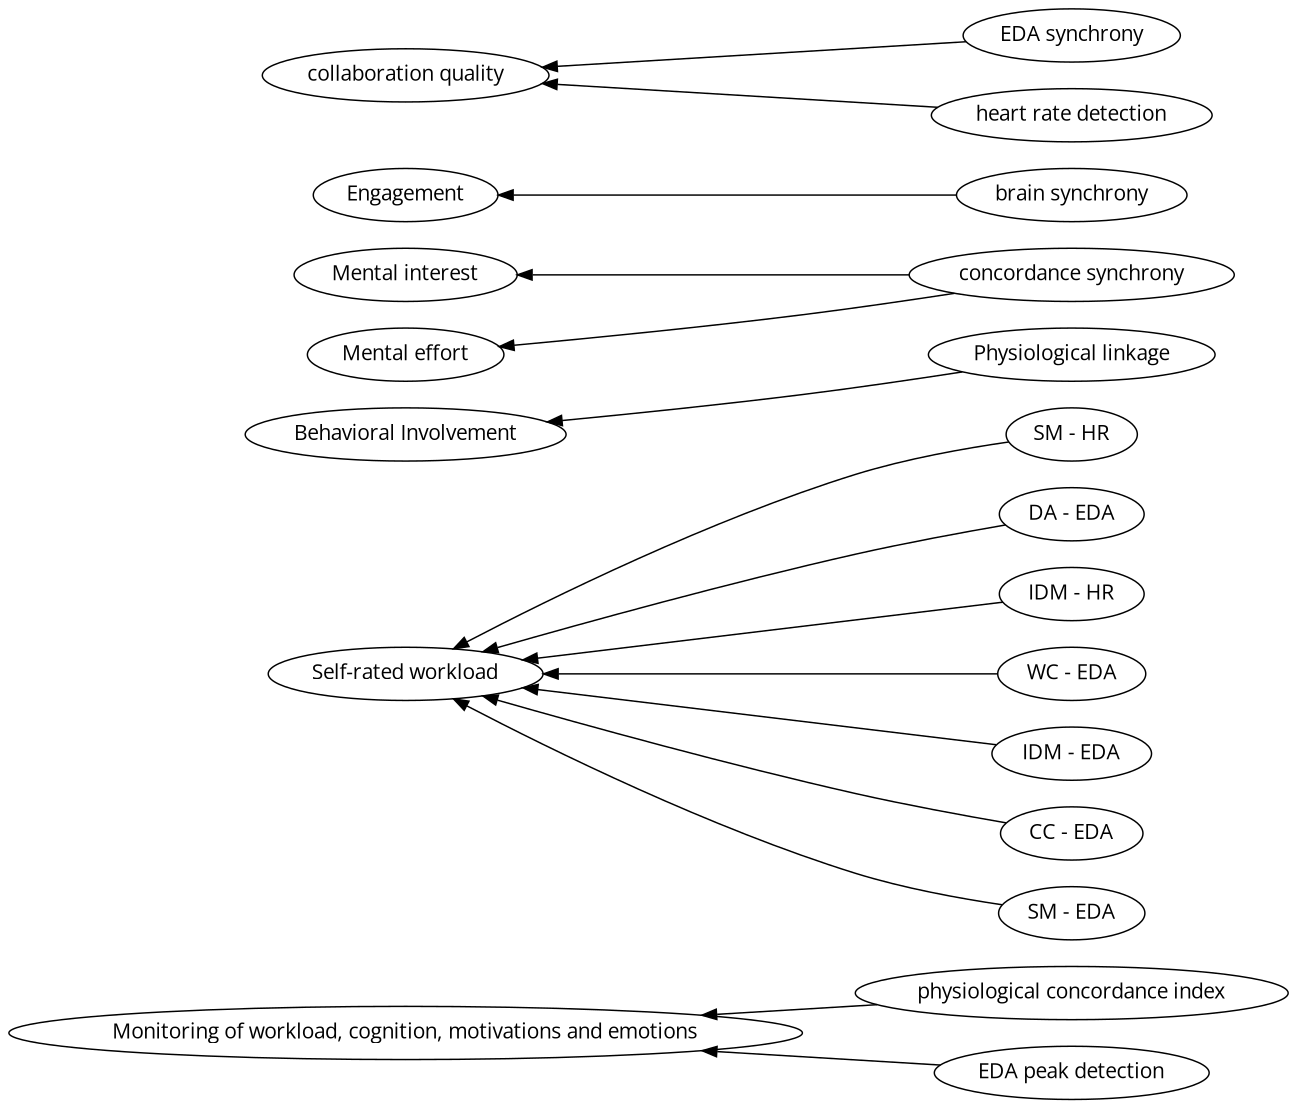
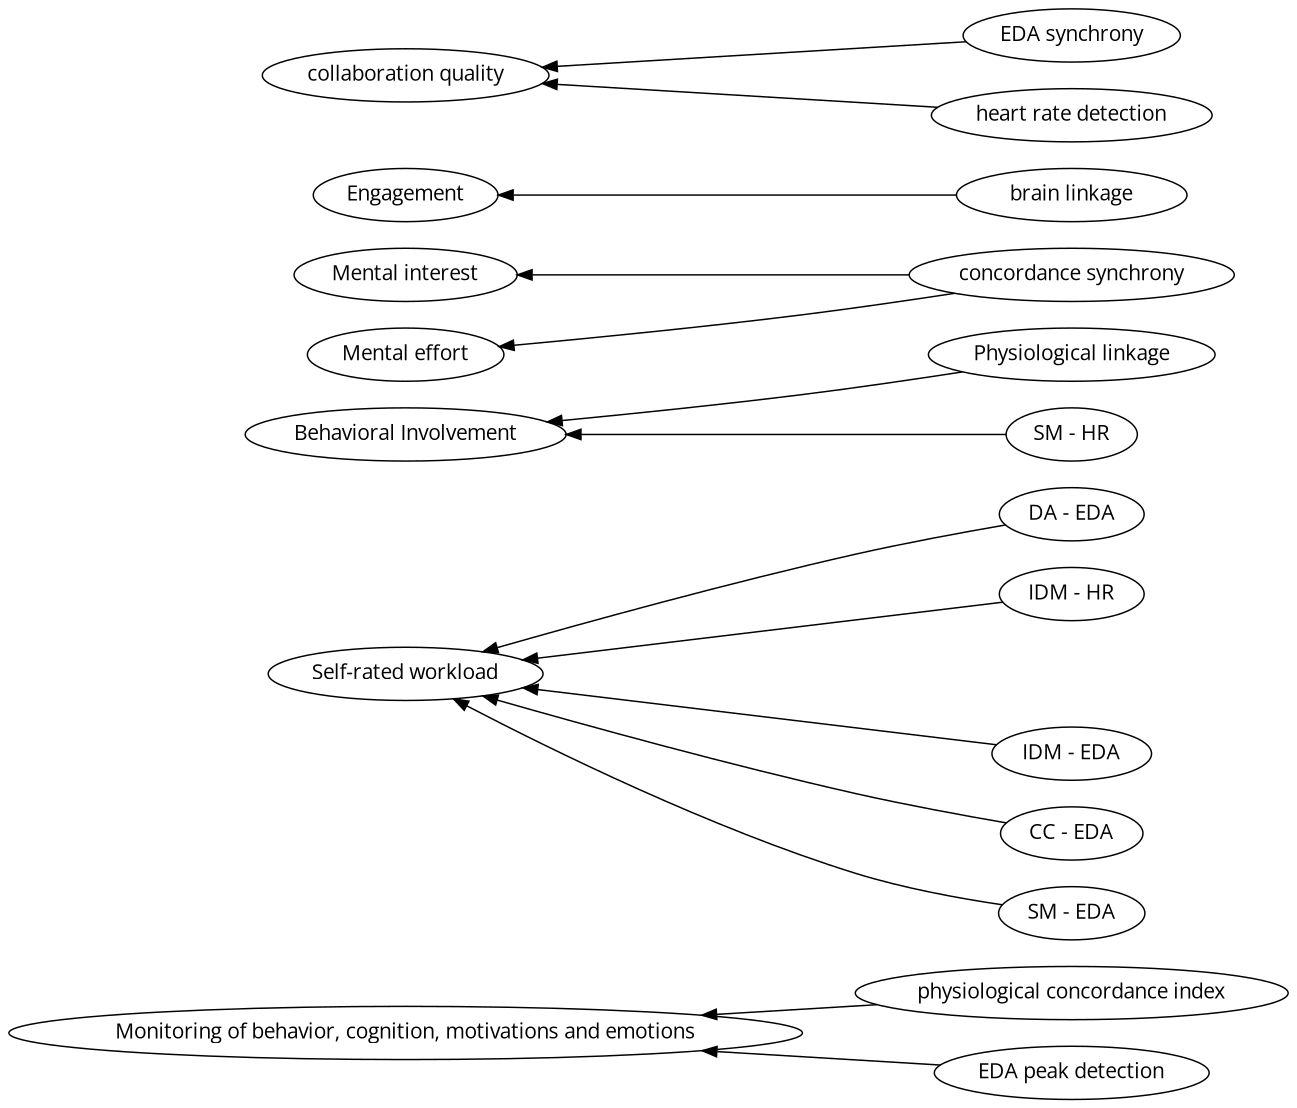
node "brain synchrony": label "brain synchrony" -> "brain linkage"
edge "SM - HR" -> "Self-rated workload": now "SM - HR" -> "Behavioral Involvement"
node "WC - EDA": removed
node "Monitoring of workload, cognition, motivations and emotions": label "Monitoring of workload, cognition, motivations and emotions" -> "Monitoring of behavior, cognition, motivations and emotions"
